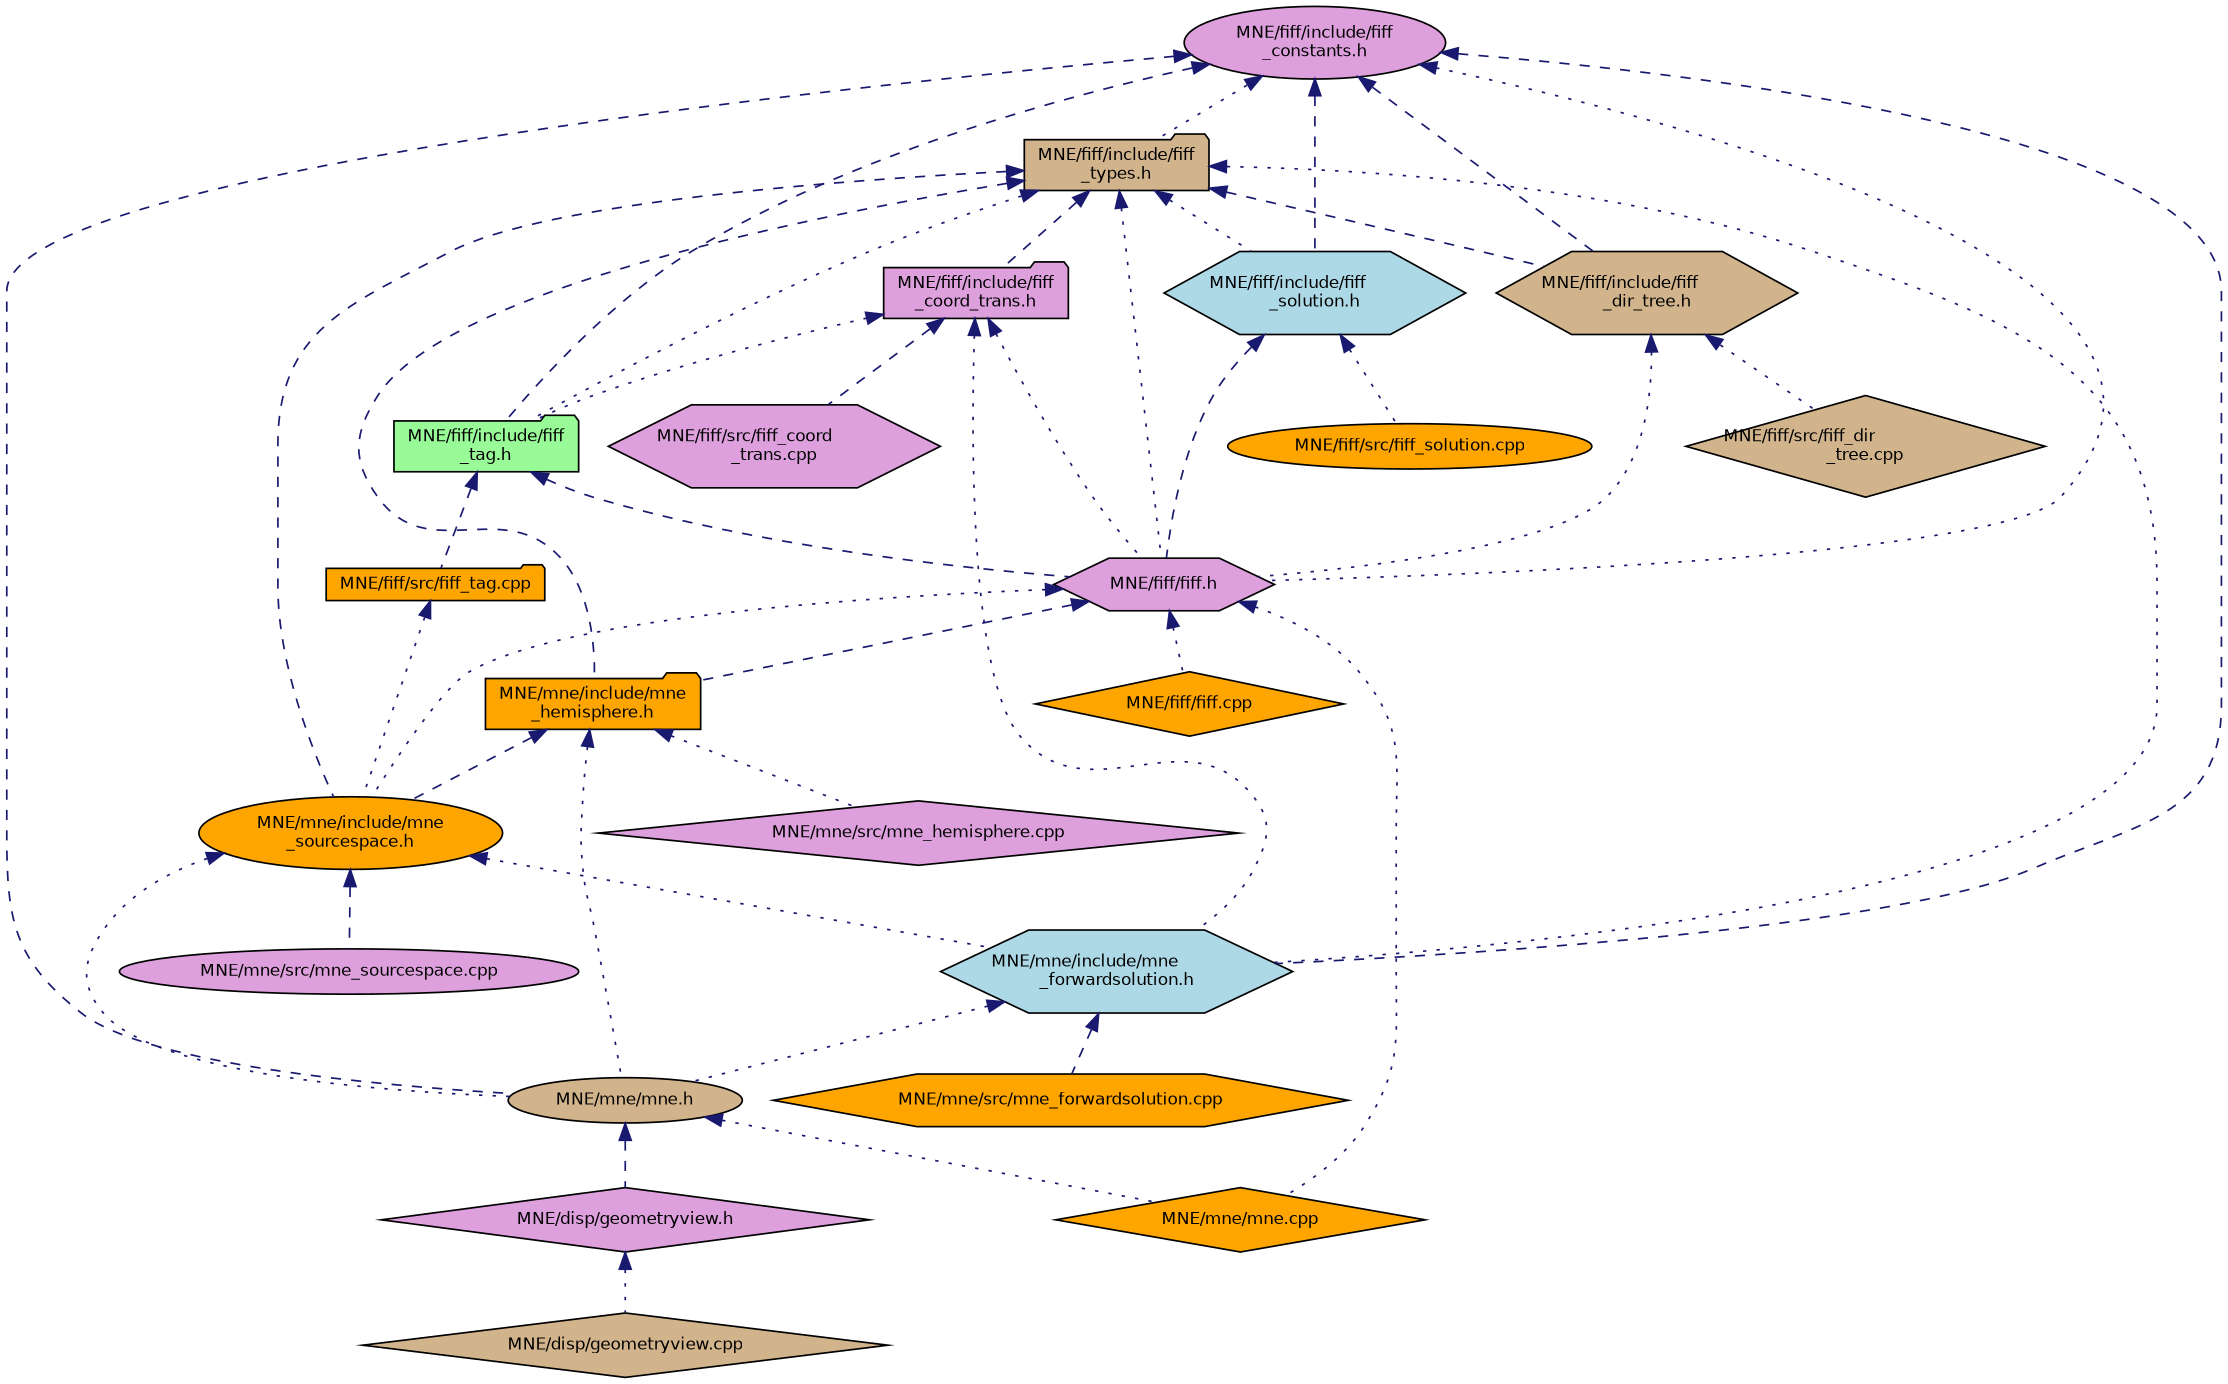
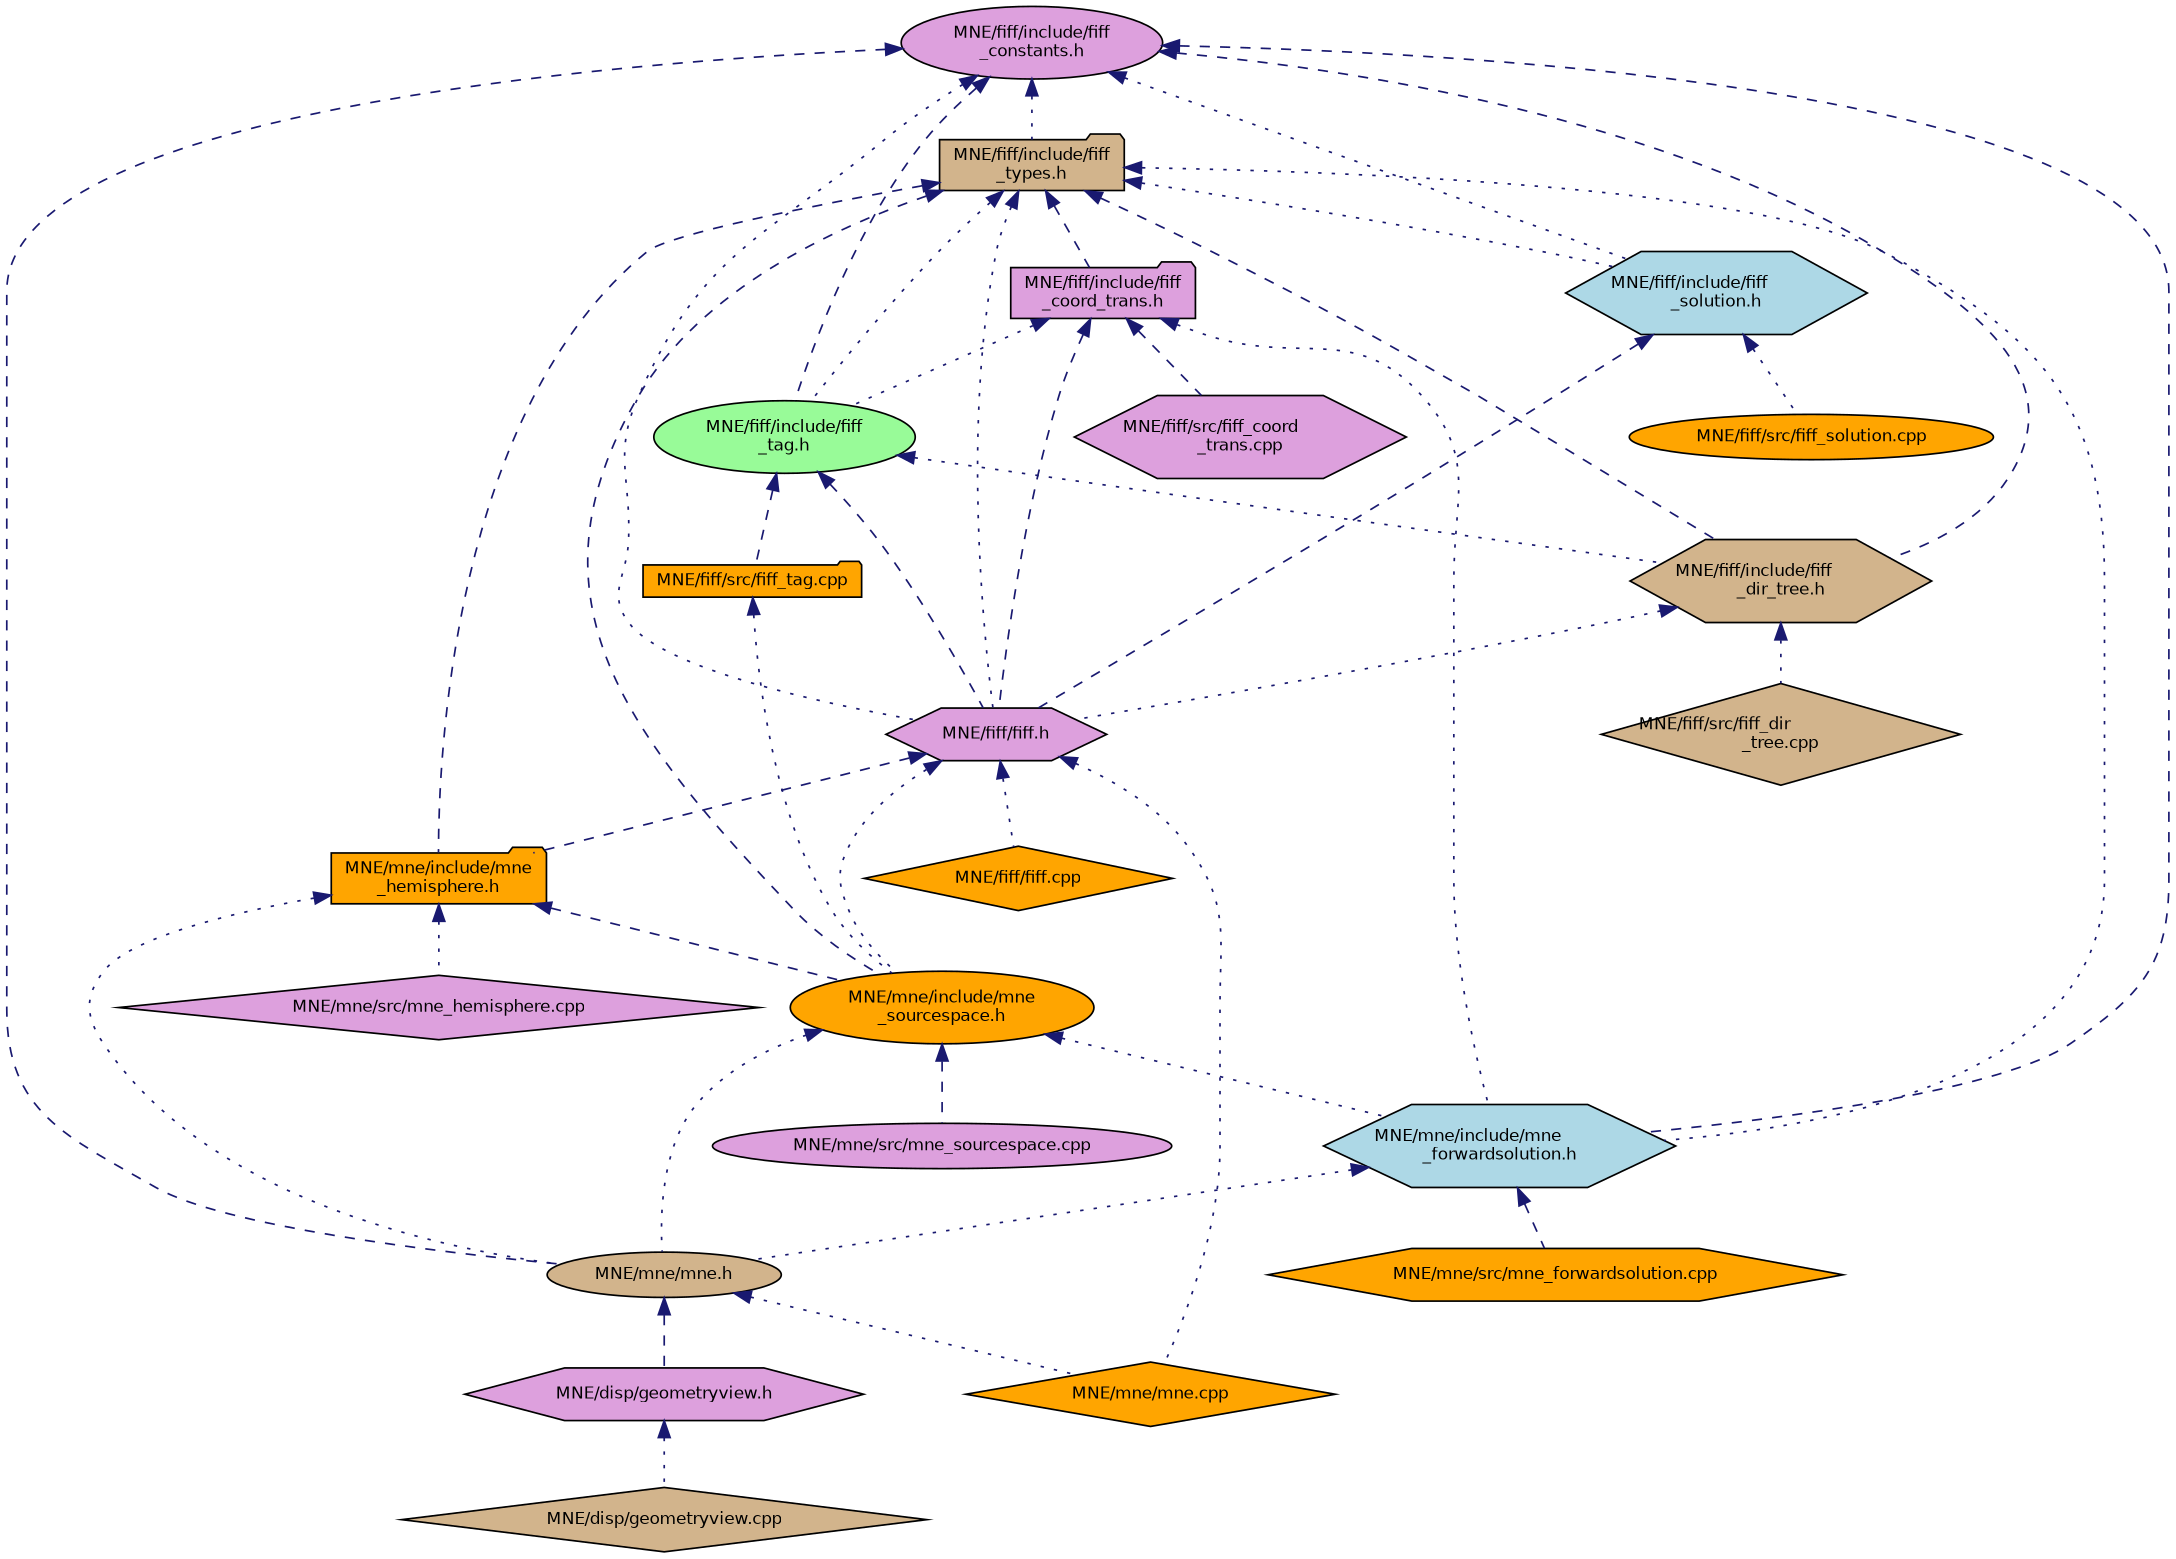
edge "MNE/fiff/include/fiff _solution.h" -> "MNE/fiff/include/fiff _constants.h": style dashed -> dotted
node "MNE/fiff/include/fiff _tag.h": shape folder -> ellipse
edge "MNE/fiff/fiff.h" -> "MNE/fiff/include/fiff _coord_trans.h": style dotted -> dashed
edge "MNE/fiff/include/fiff _dir_tree.h" -> "MNE/fiff/include/fiff _tag.h": added
node "MNE/disp/geometryview.h": shape diamond -> hexagon
